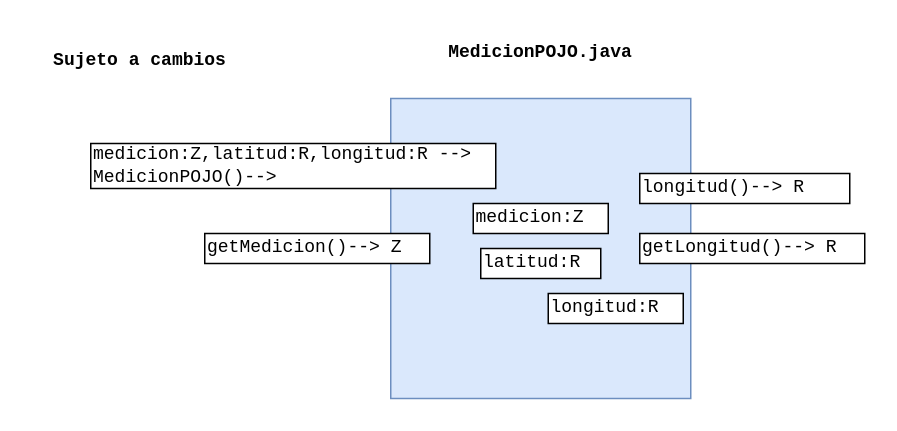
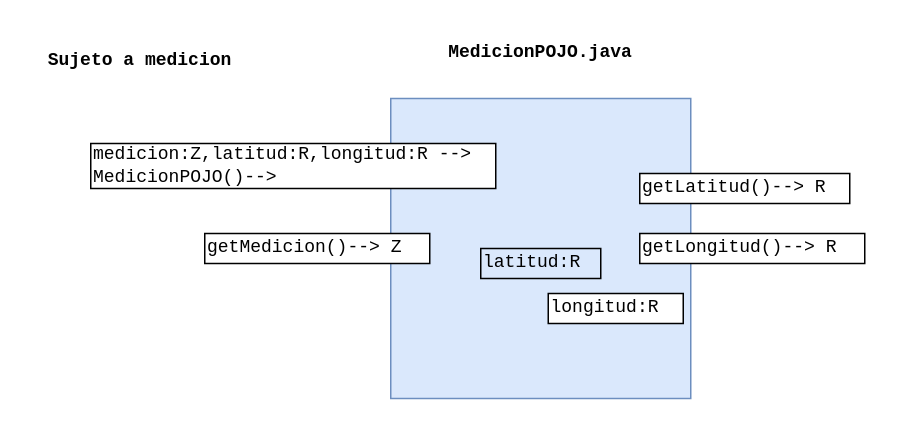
node "Sujeto a cambios": label "Sujeto a cambios" -> "Sujeto a medicion"
node "longitud()--> R": label "longitud()--> R" -> "getLatitud()--> R"
node "medicion:Z": removed
node "latitud:R": fillcolor #ffffff -> #dae8fc
